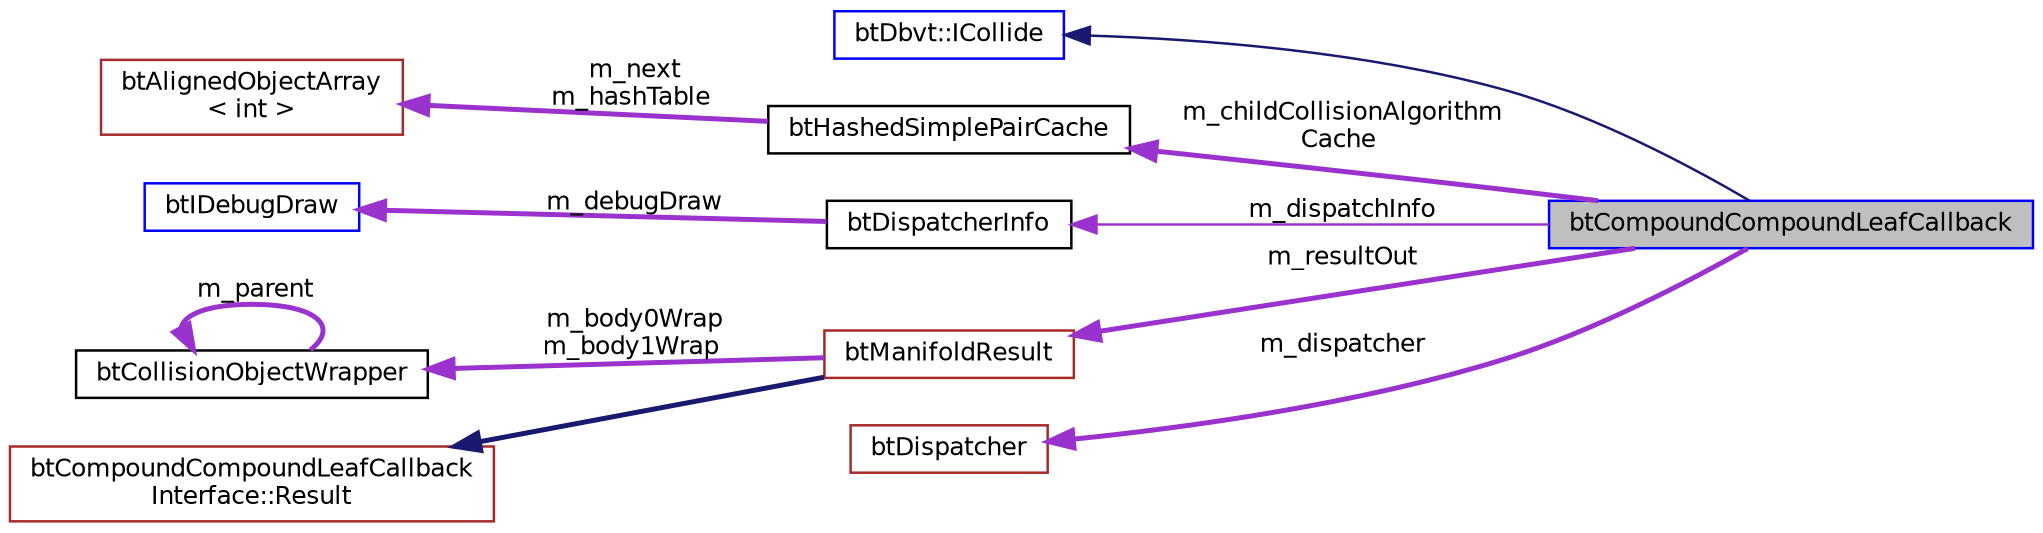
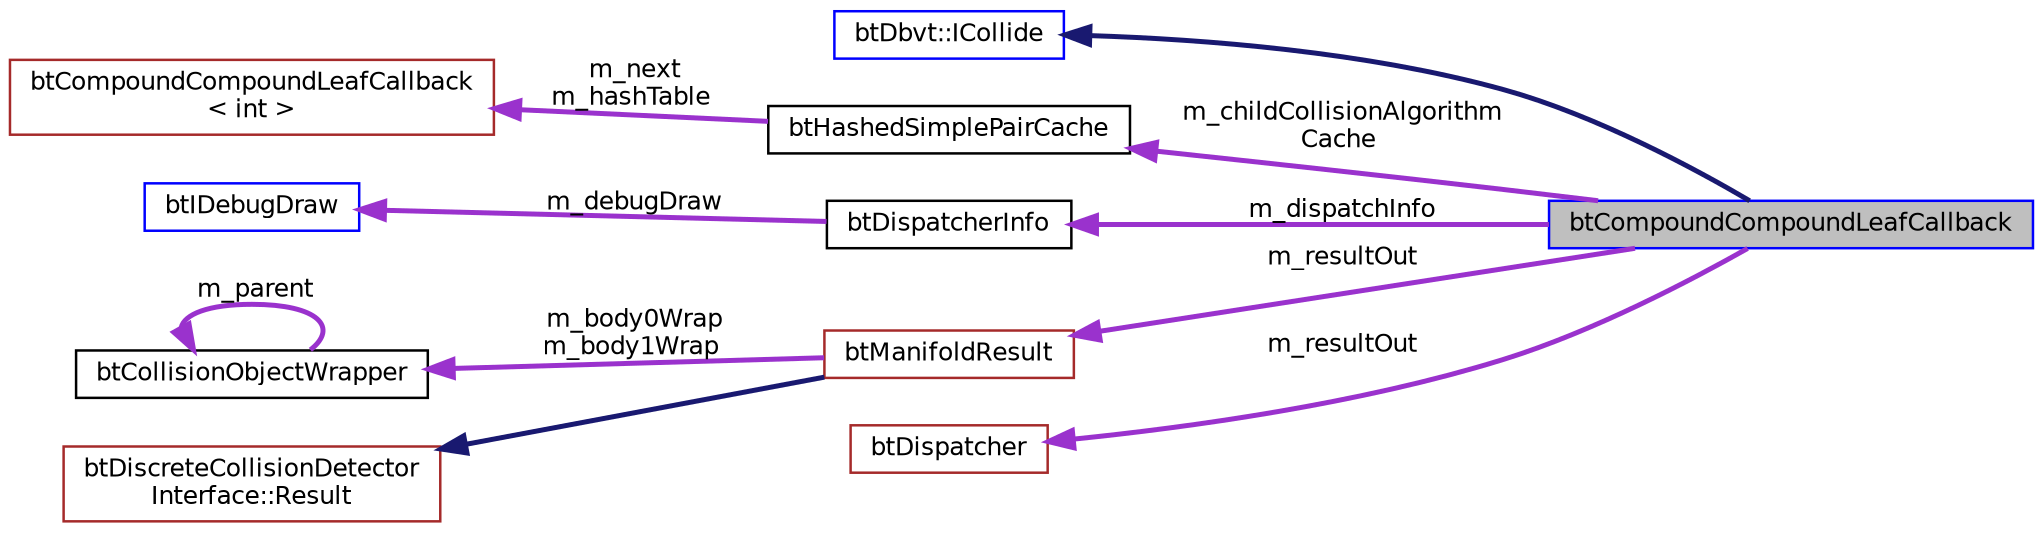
edge "btCompoundCompoundLeafCallback" -> "btDbvt::ICollide": style solid -> bold
node "btAlignedObjectArray < int >": label "btAlignedObjectArray < int >" -> "btCompoundCompoundLeafCallback < int >"
edge "btCompoundCompoundLeafCallback" -> "btDispatcherInfo": style solid -> bold
edge "btCompoundCompoundLeafCallback" -> "btDispatcher": label " m_dispatcher" -> " m_resultOut"
node "btCompoundCompoundLeafCallback Interface::Result": label "btCompoundCompoundLeafCallback Interface::Result" -> "btDiscreteCollisionDetector Interface::Result"
